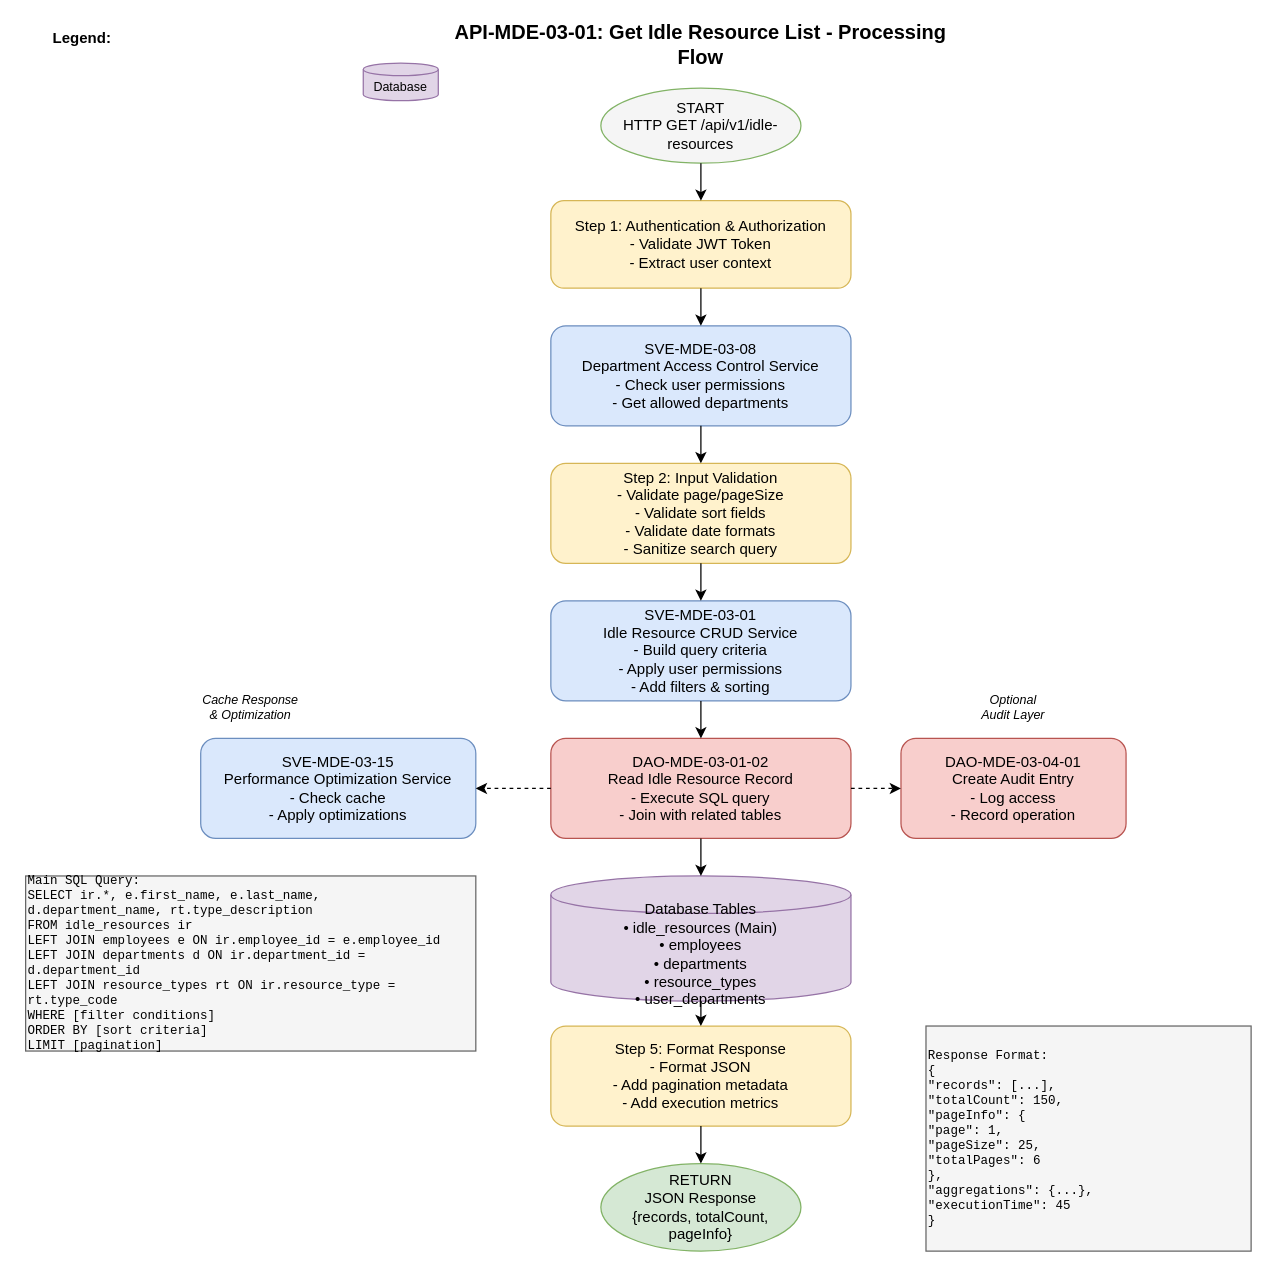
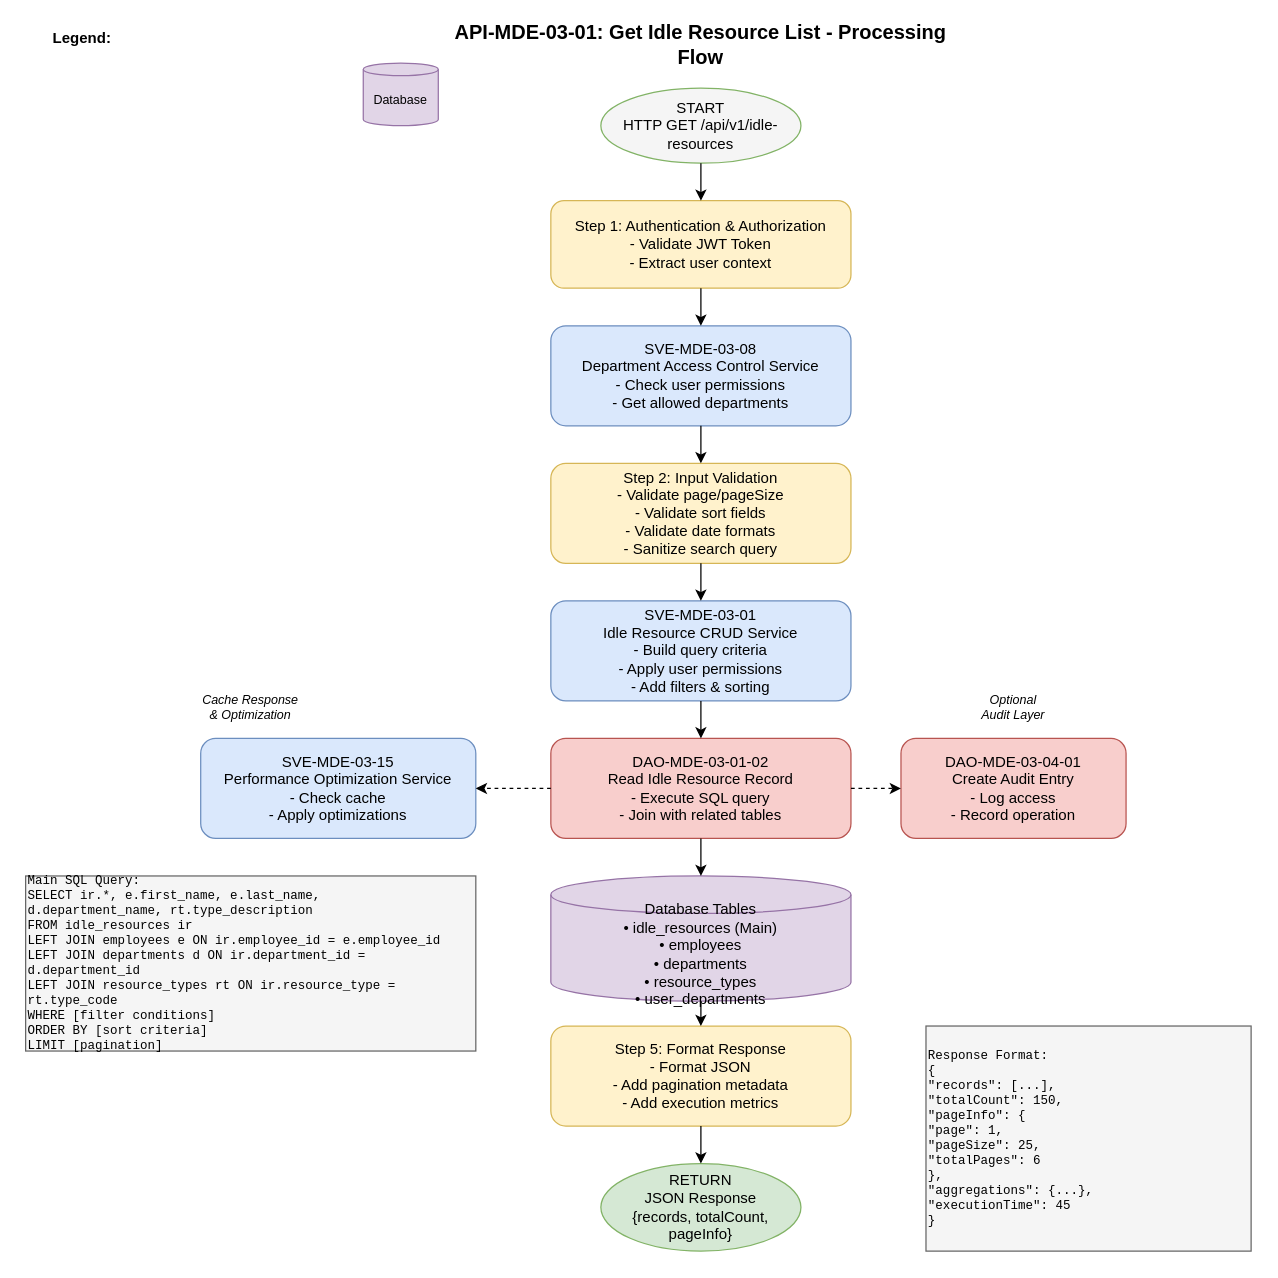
node "Database": size 75x38 -> 75x63
